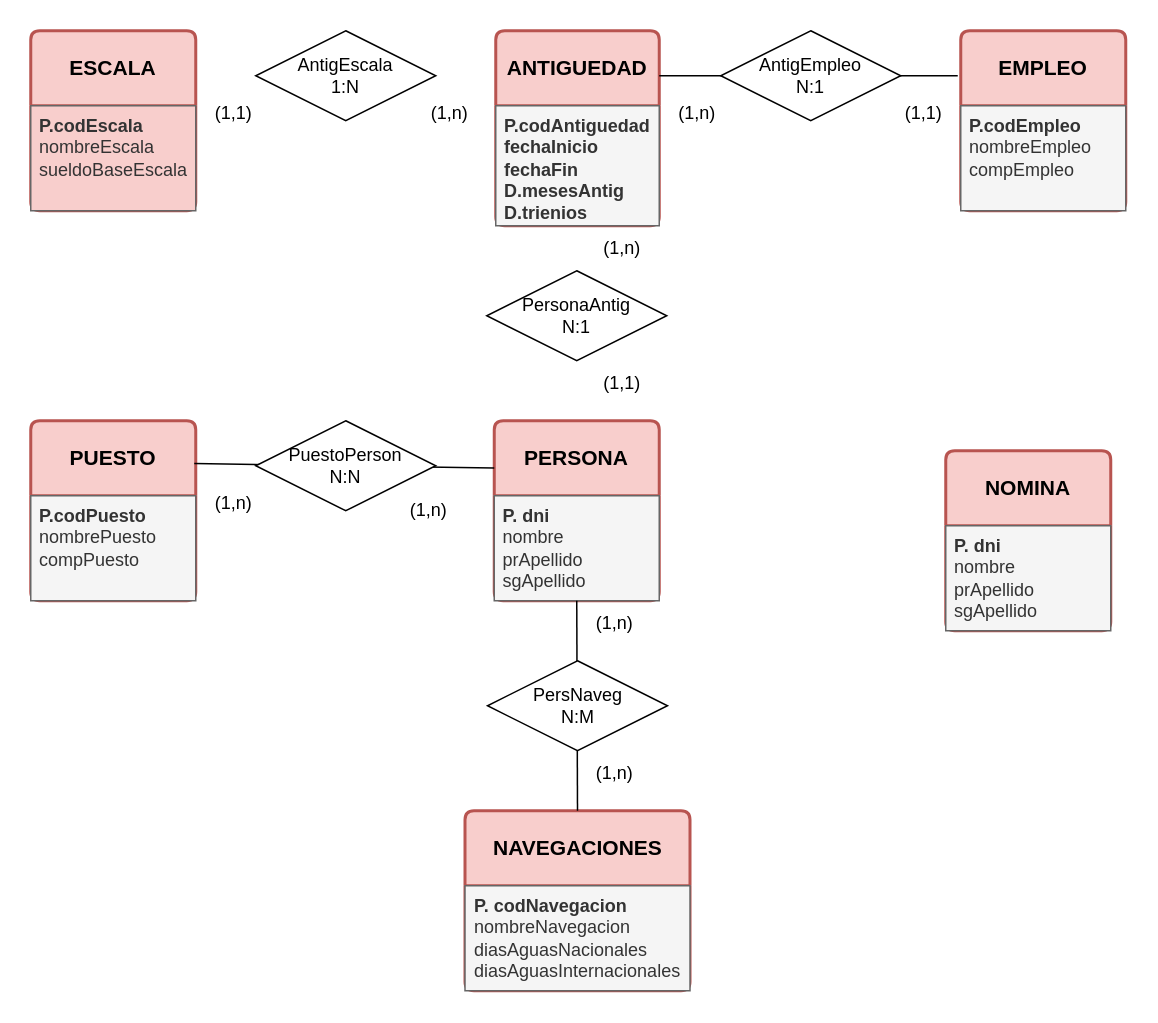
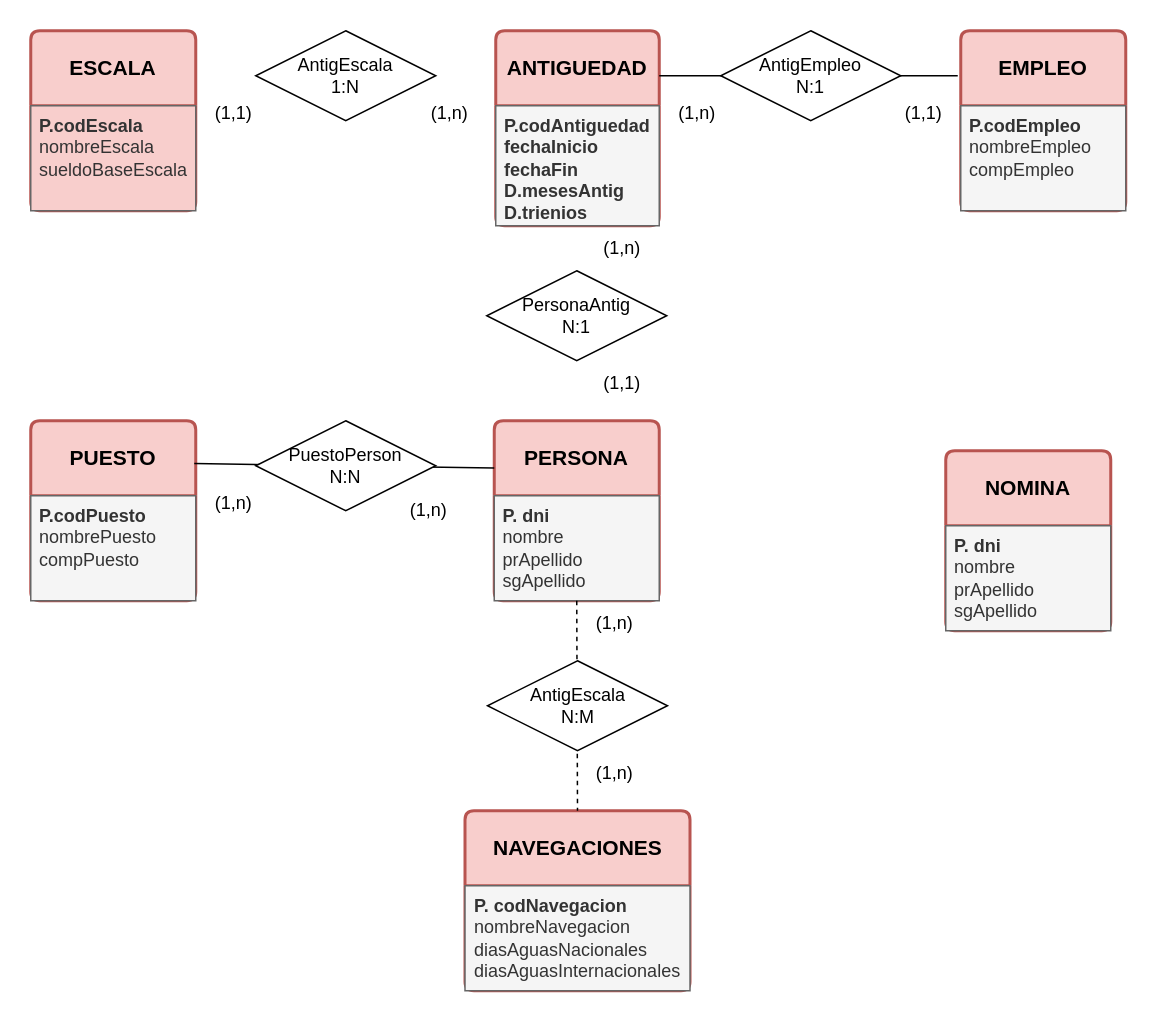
node "PersNaveg N:M": label "PersNaveg N:M" -> "AntigEscala N:M"
edge "PERSONA" -- "NAVEGACIONES": style solid -> dashed
